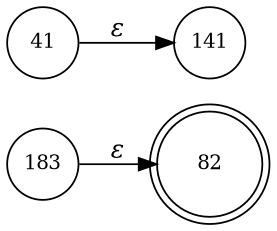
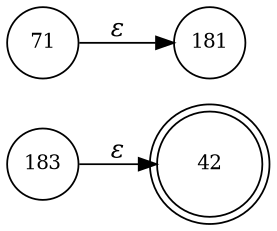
node "41": label "41" -> "71"
node "141": label "141" -> "181"
node "82": label "82" -> "42"
